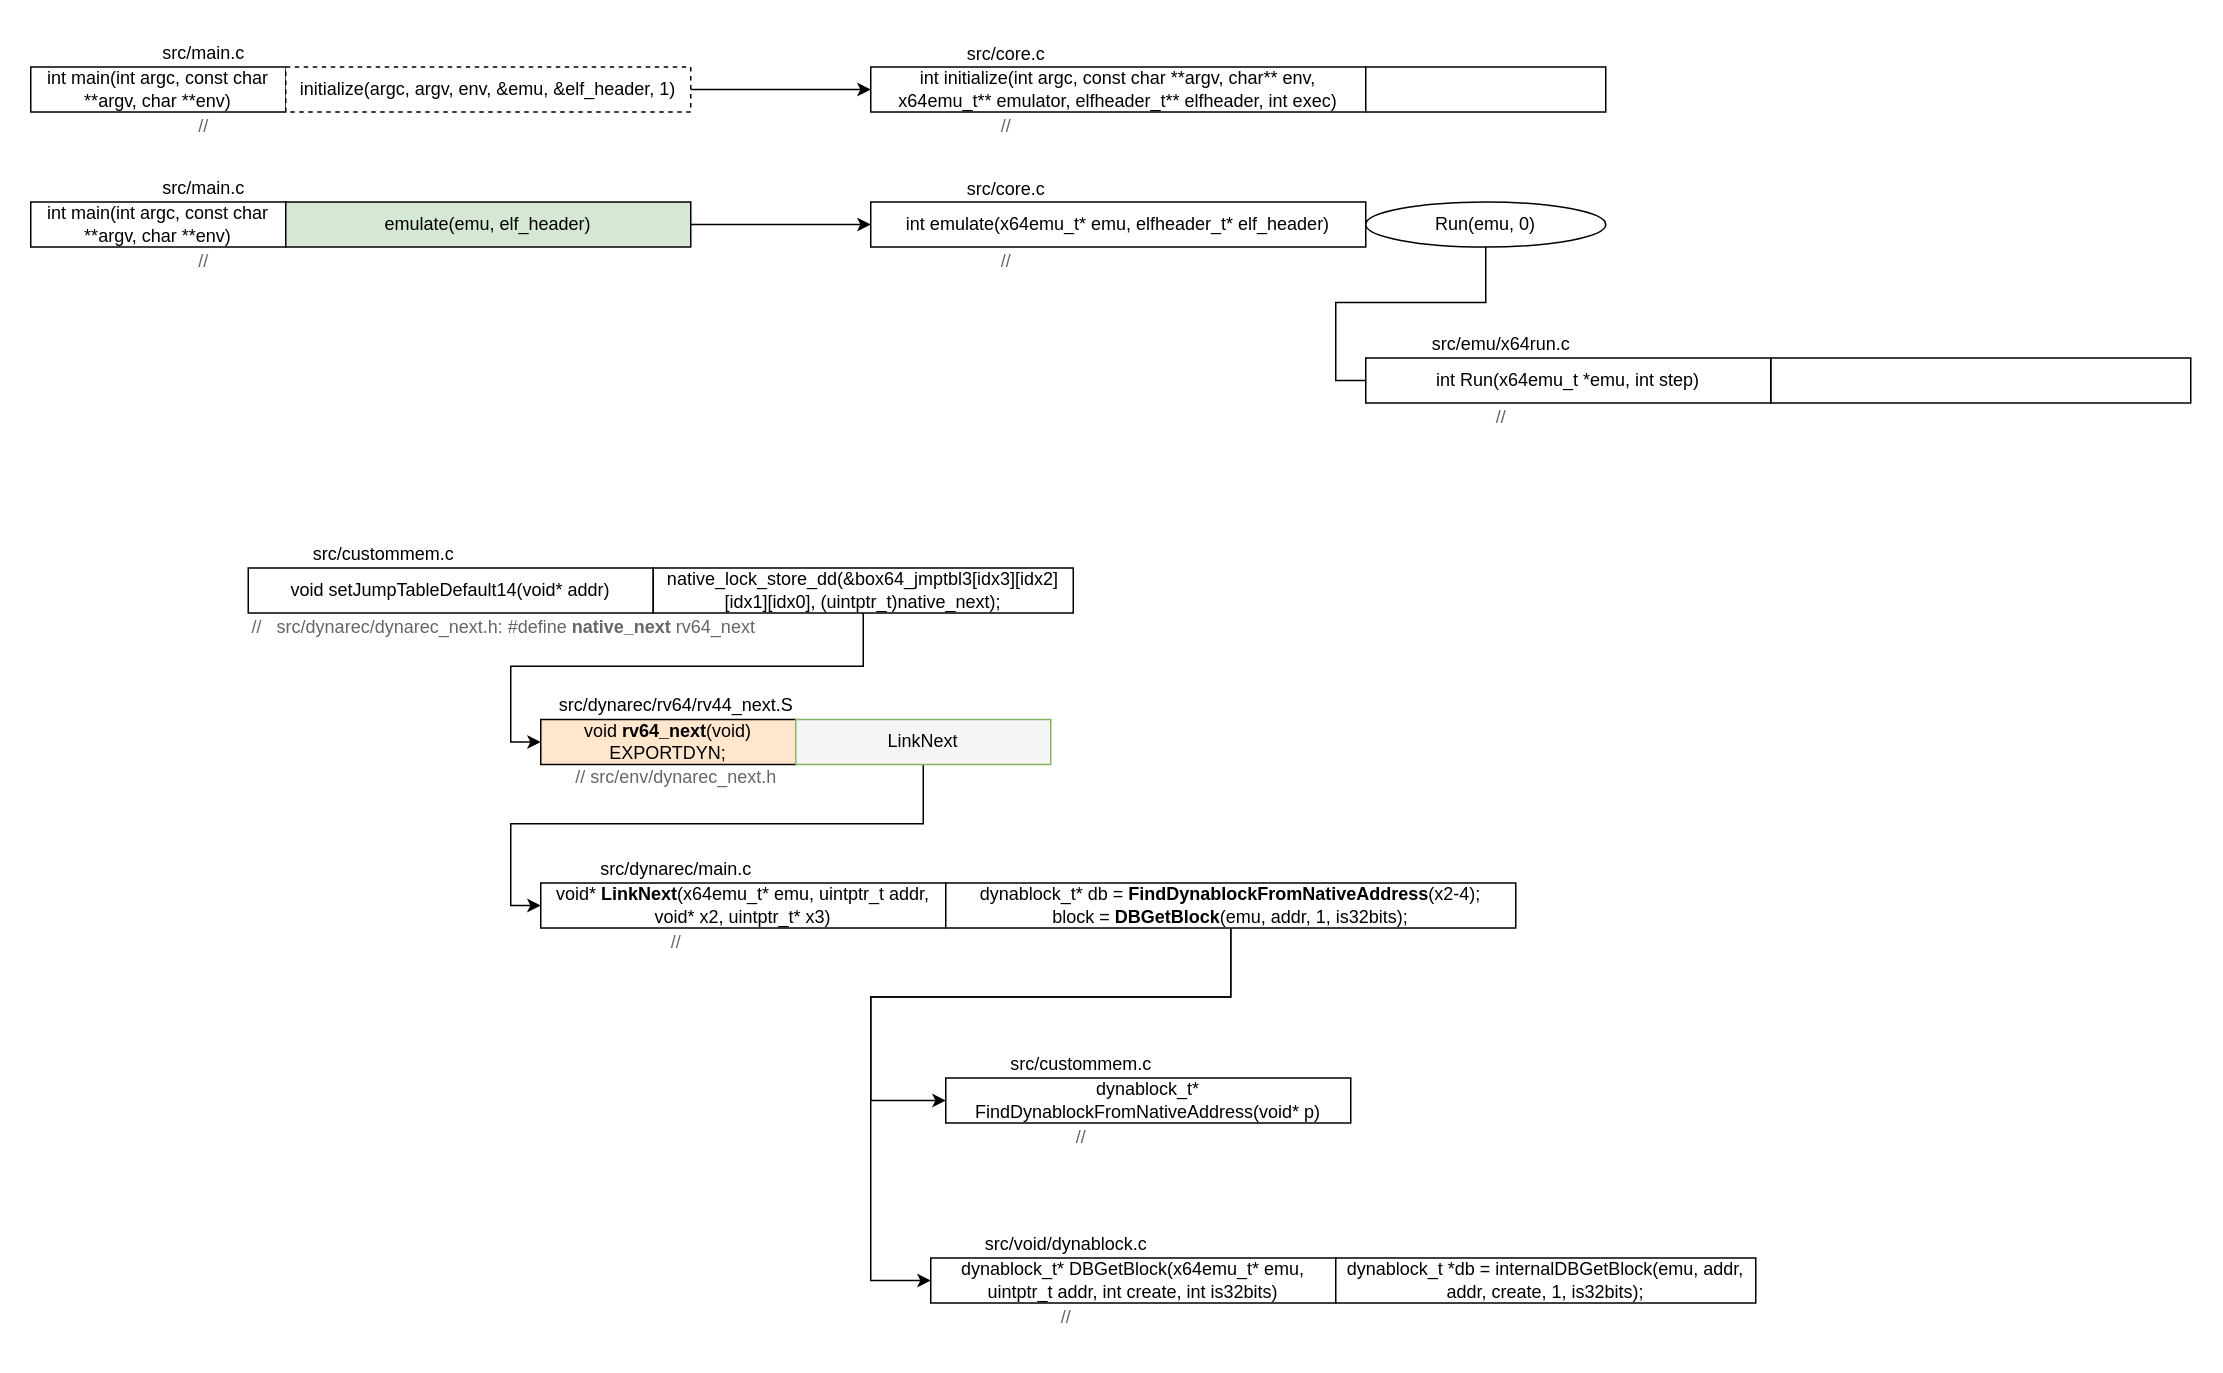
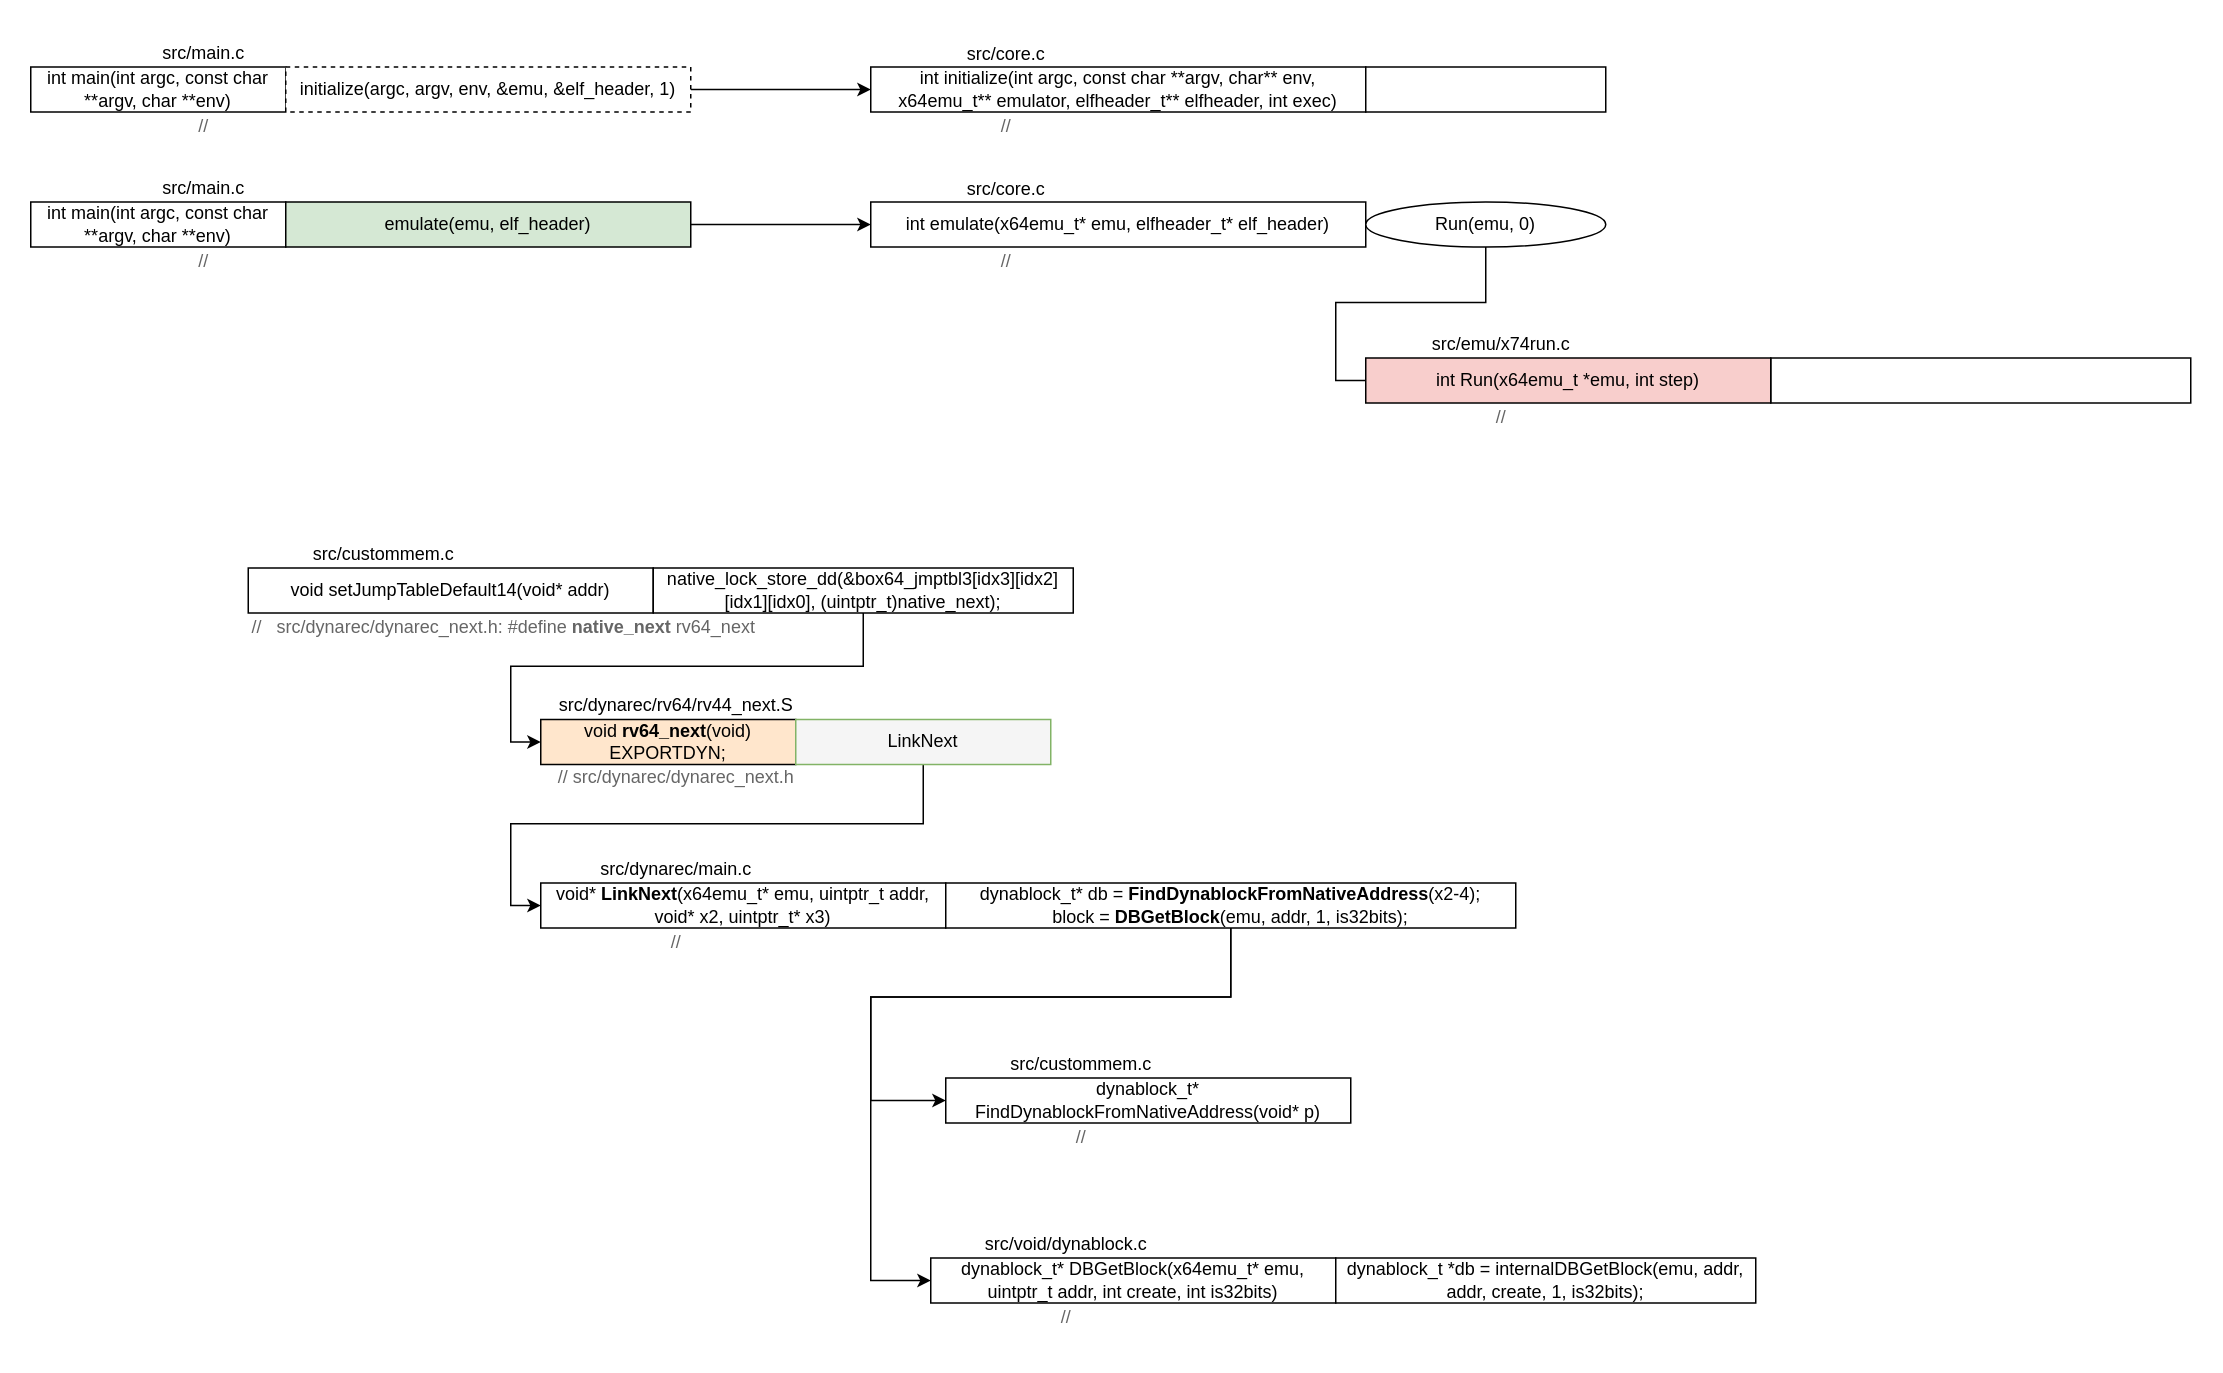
node "src/emu/x64run.c": label "src/emu/x64run.c" -> "src/emu/x74run.c"
node "int Run(x64emu_t *emu, int step)": fillcolor #ffffff -> #f8cecc
node "// src/env/dynarec_next.h": label "// src/env/dynarec_next.h" -> "// src/dynarec/dynarec_next.h"
